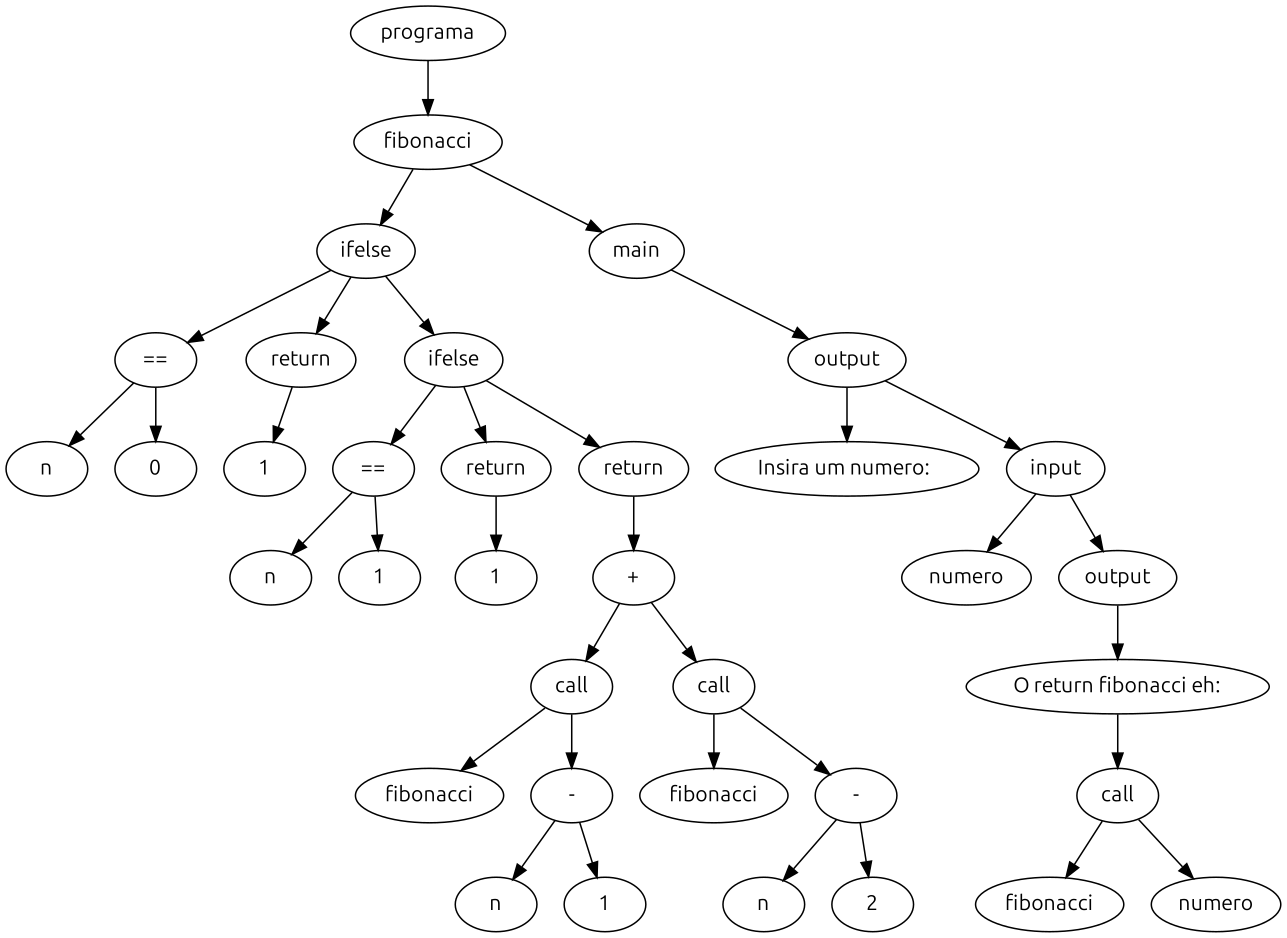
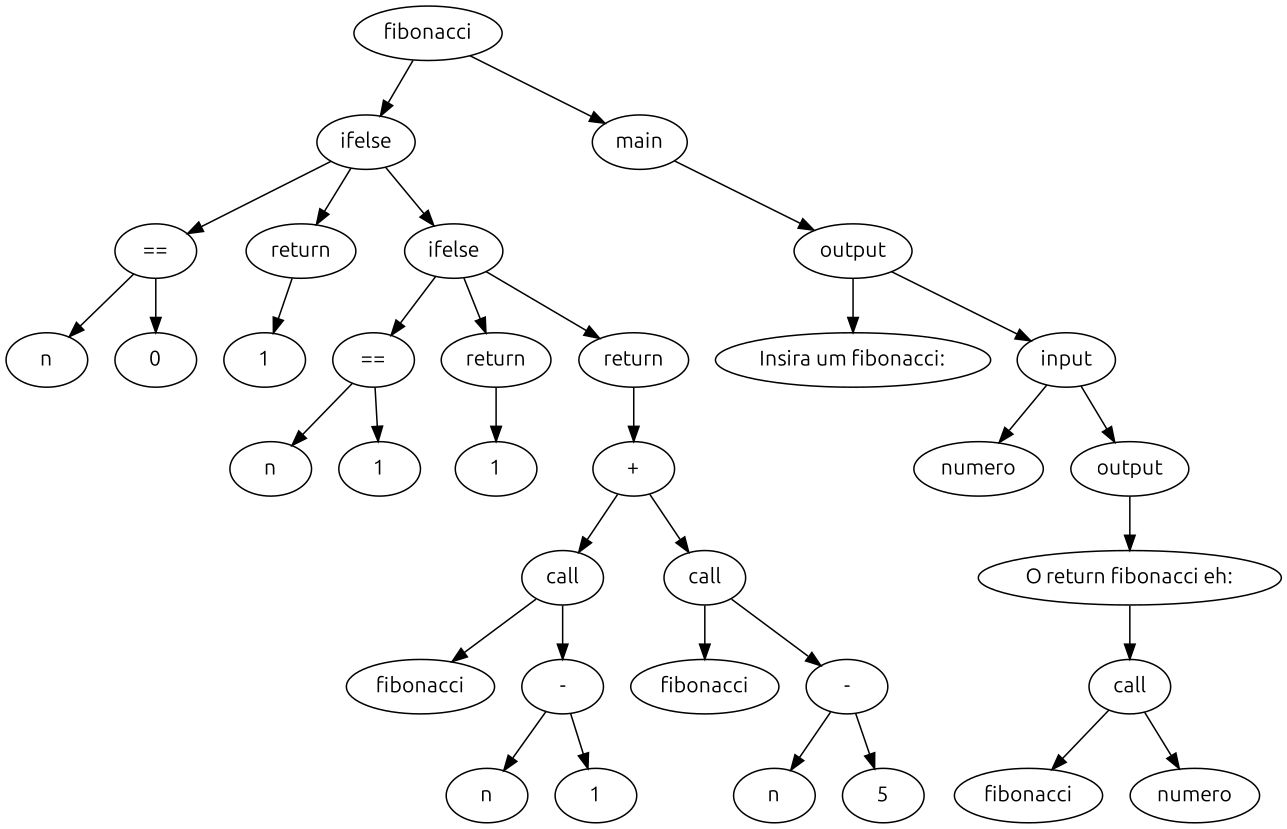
node "programa": removed
node "Insira um numero:": label "Insira um numero:" -> "Insira um fibonacci:"
node "2": label "2" -> "5"
